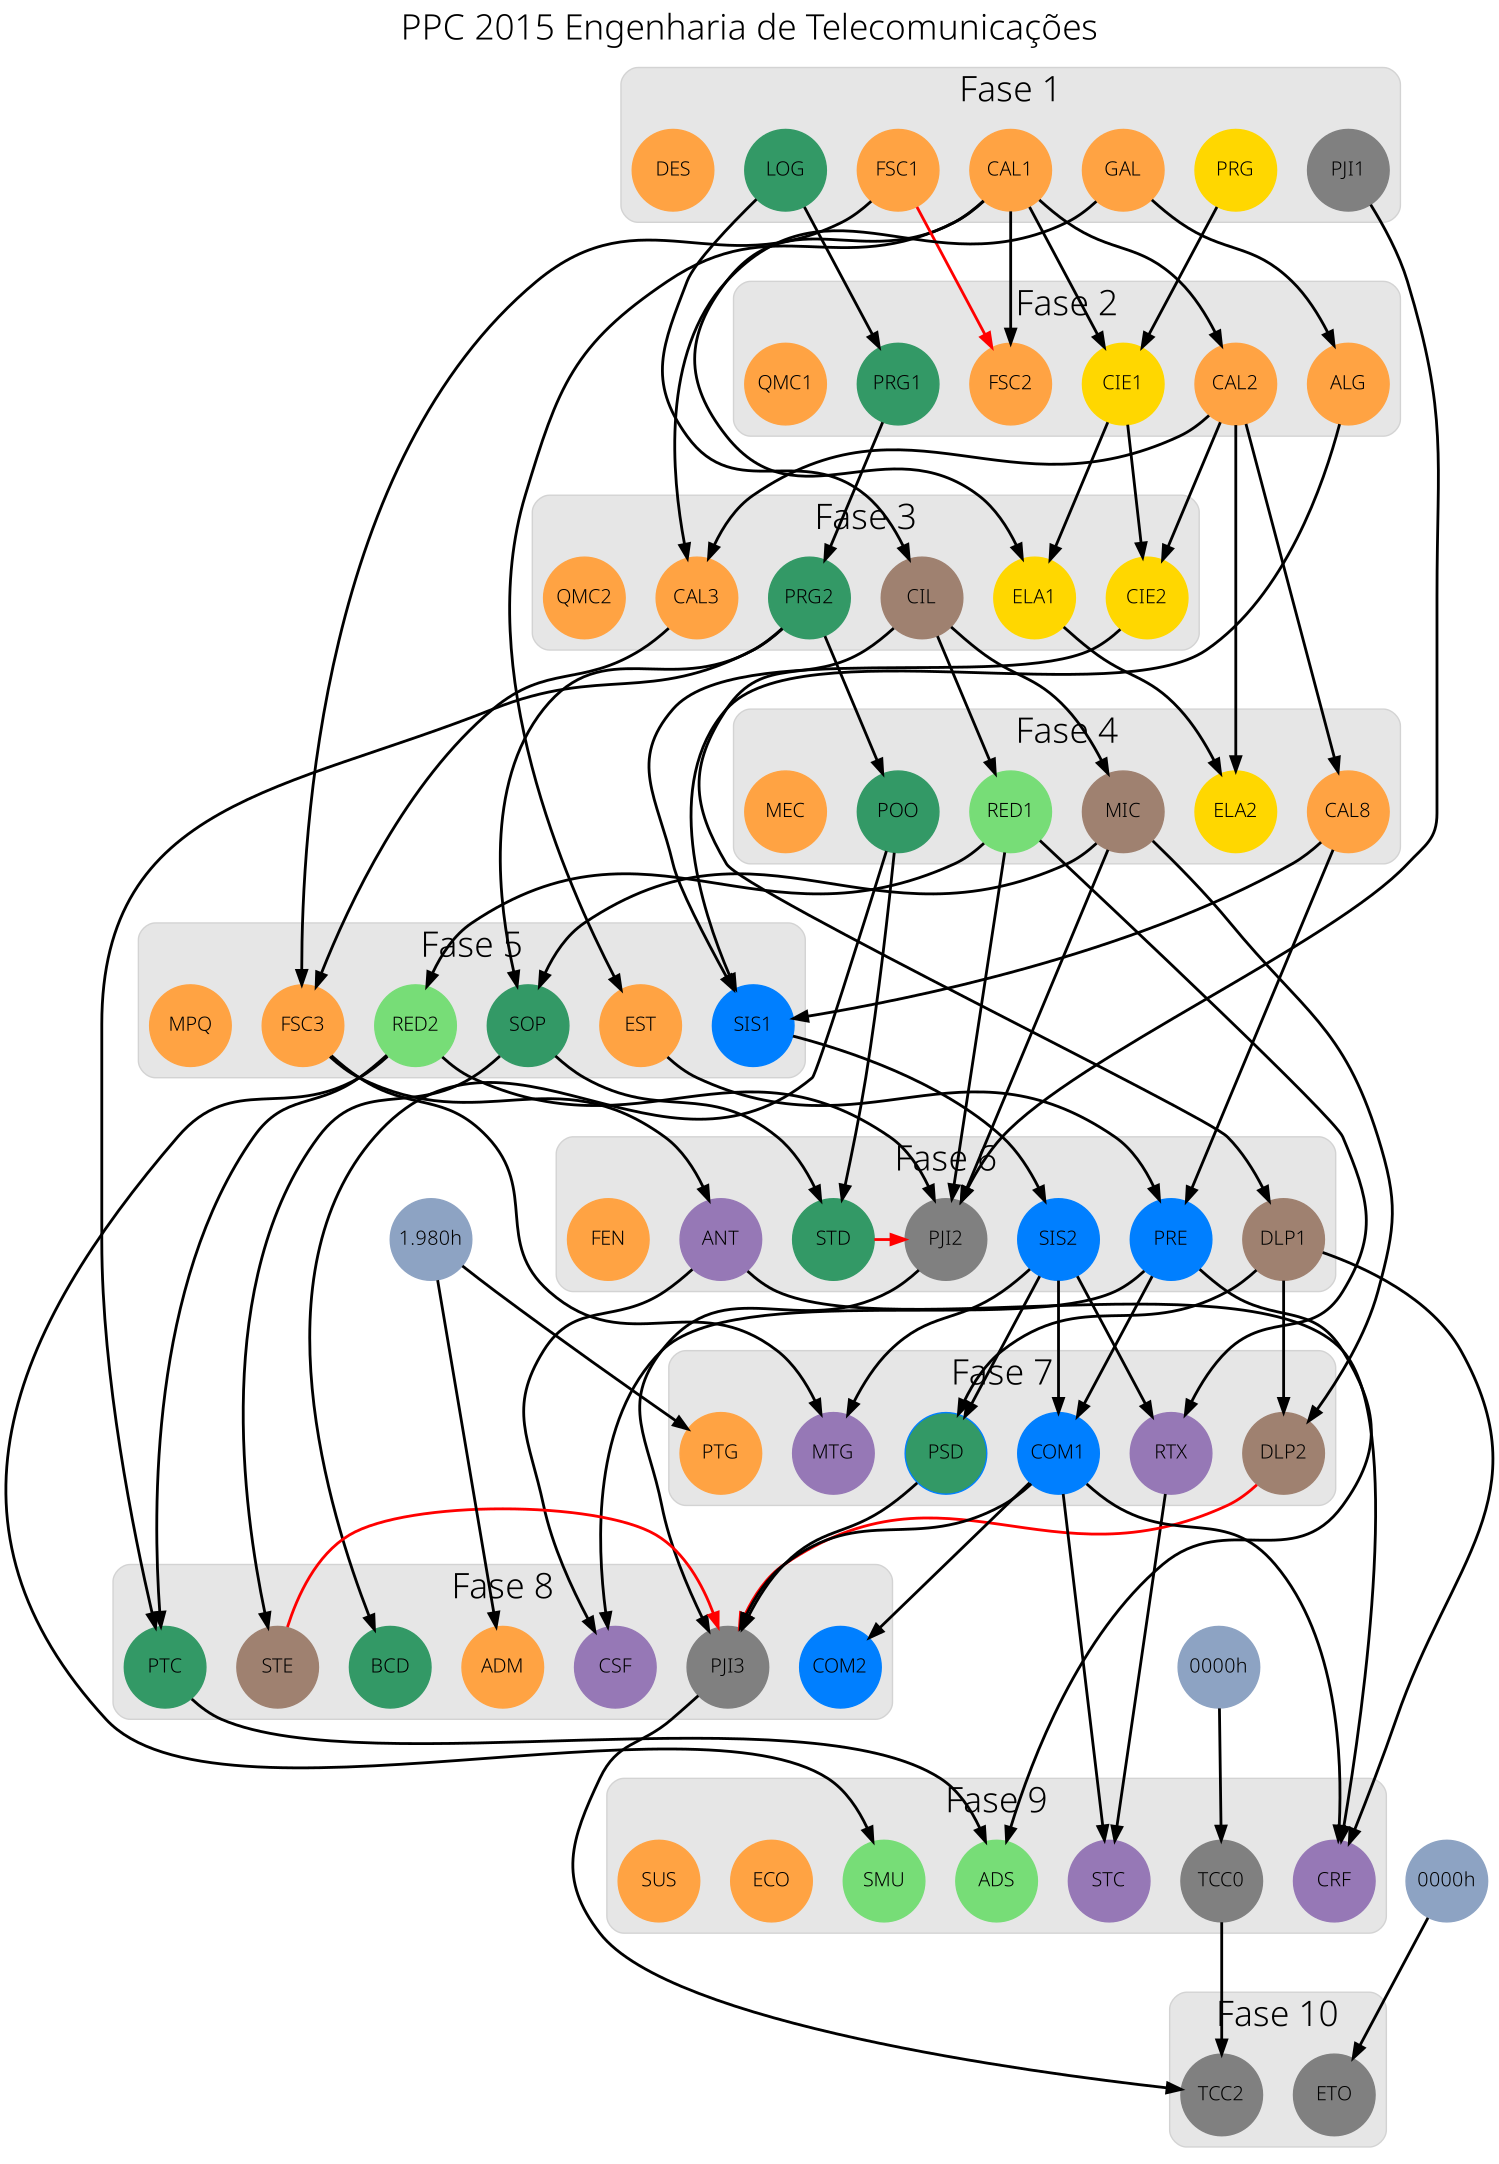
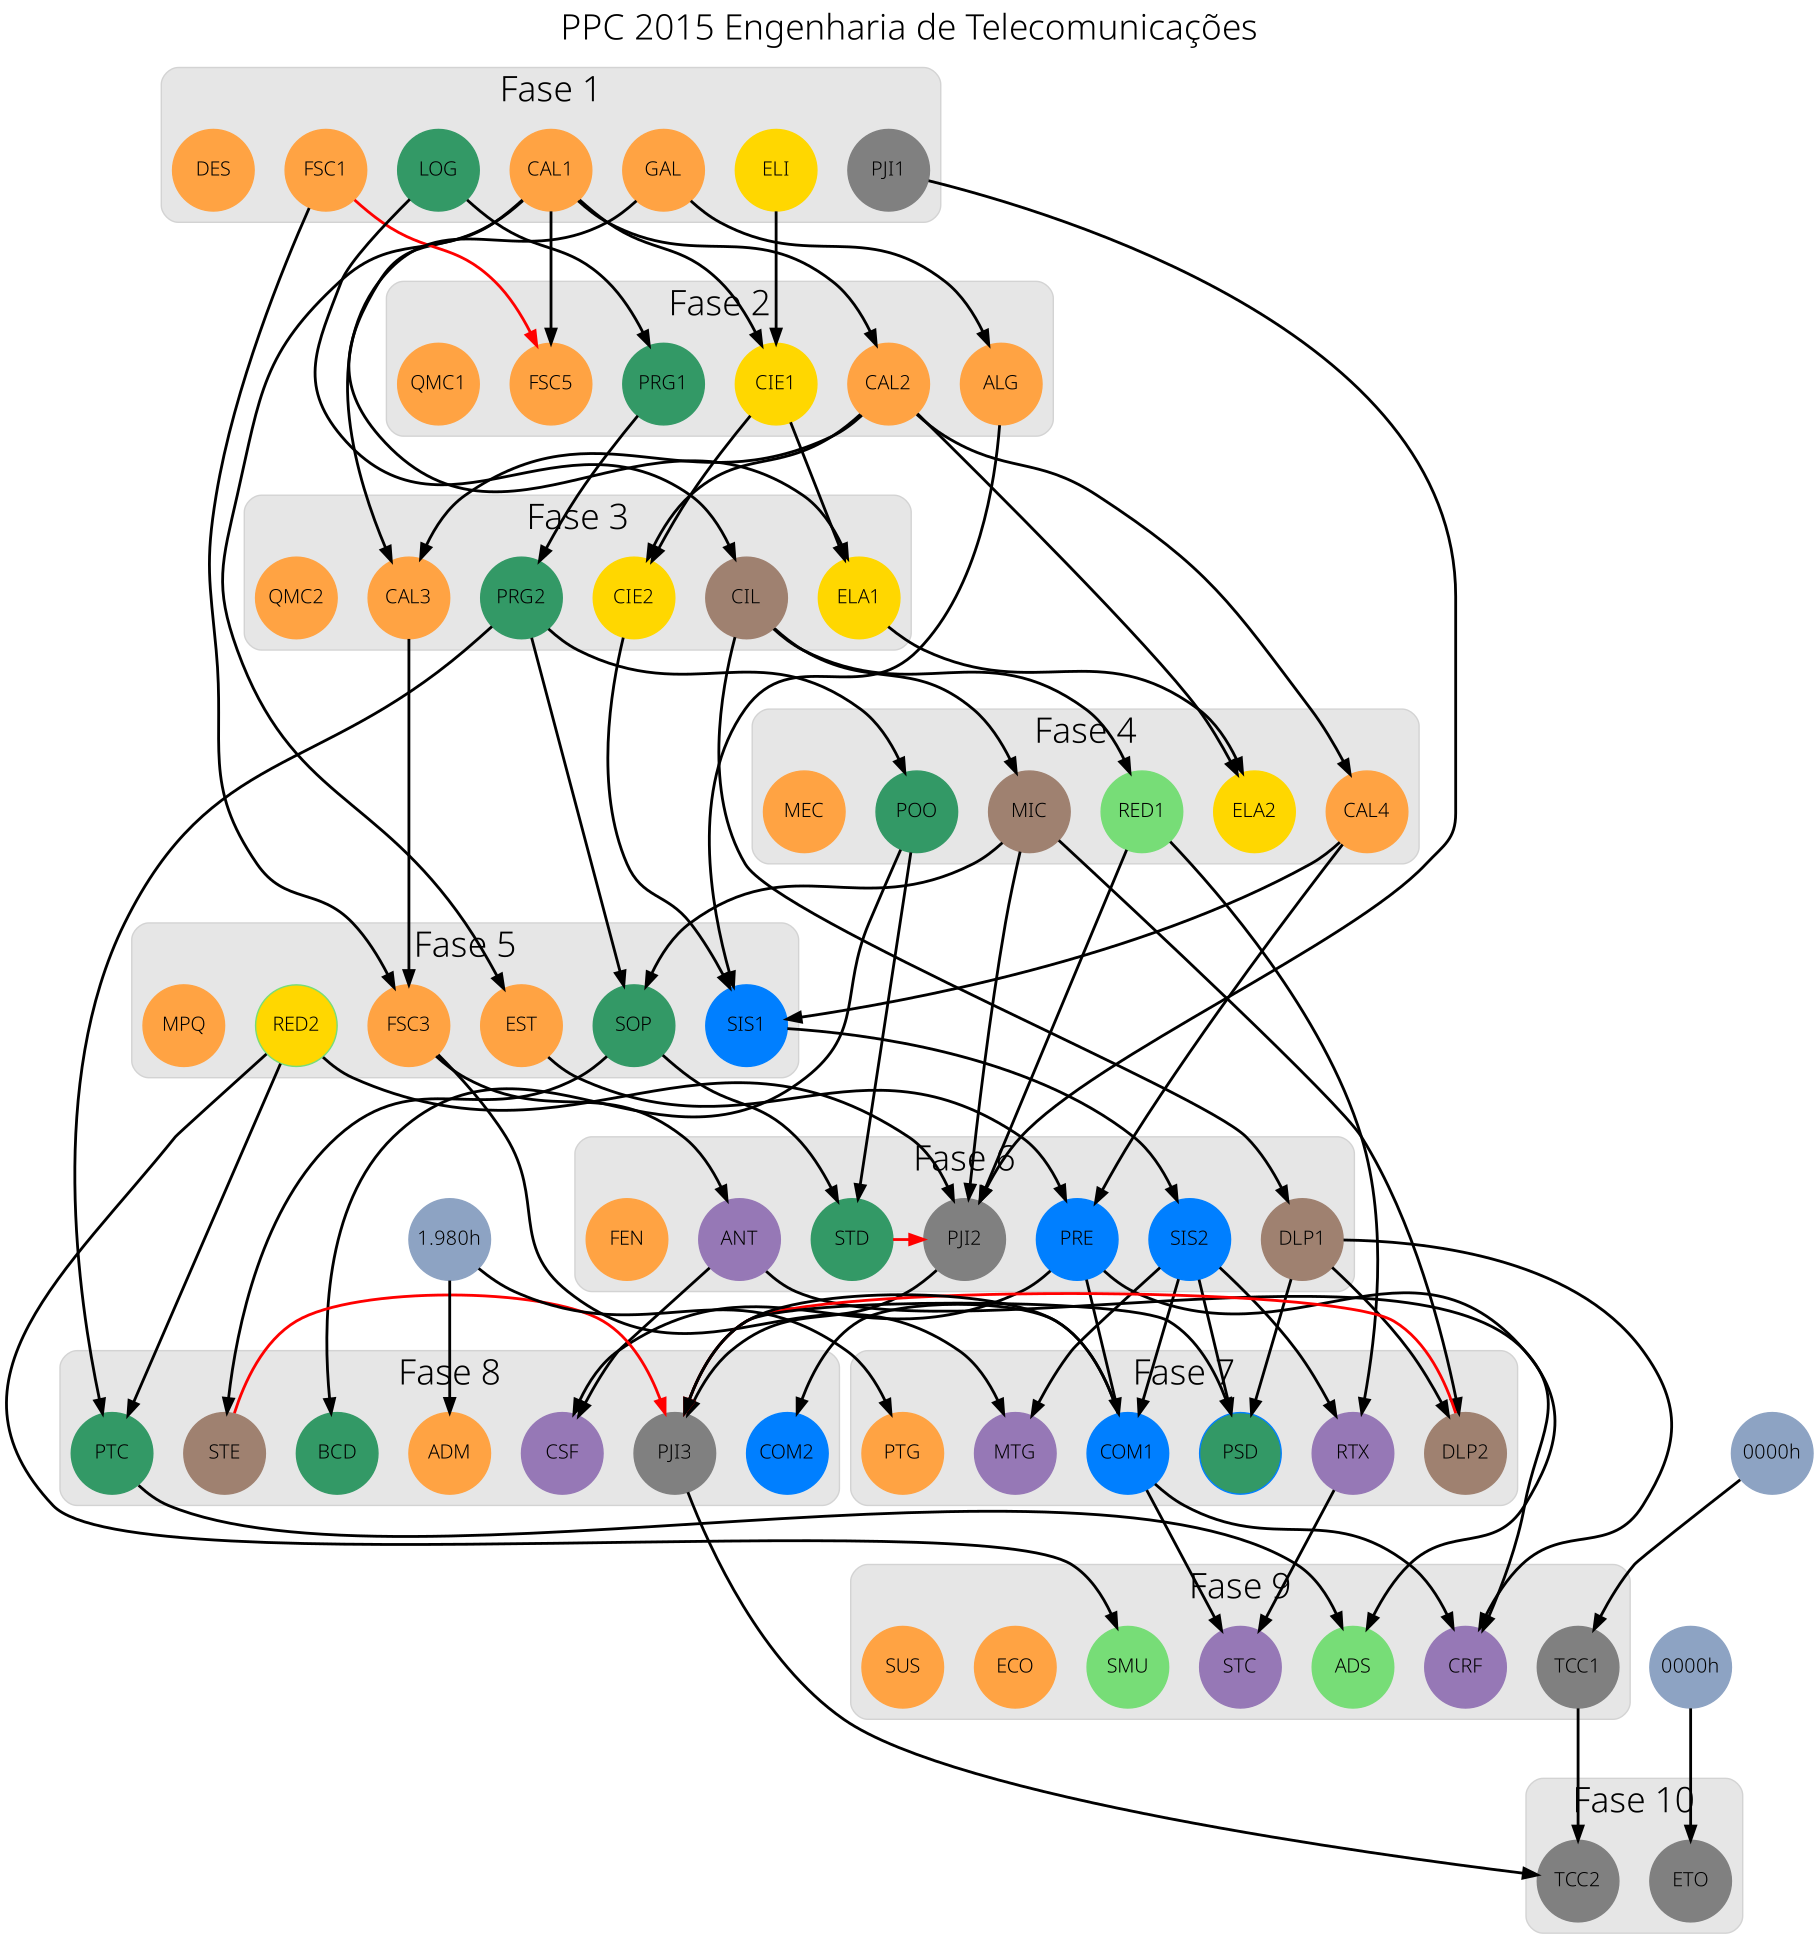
node "PRG": label "PRG" -> "ELI"
node "FSC2": label "FSC2" -> "FSC5"
node "CAL8": label "CAL8" -> "CAL4"
edge "RED1" -> "RED2": removed
node "RED2": fillcolor #77dd77 -> #ffd700
edge "PSD" -> "PJI3": reversed
node "TCC0": label "TCC0" -> "TCC1"
